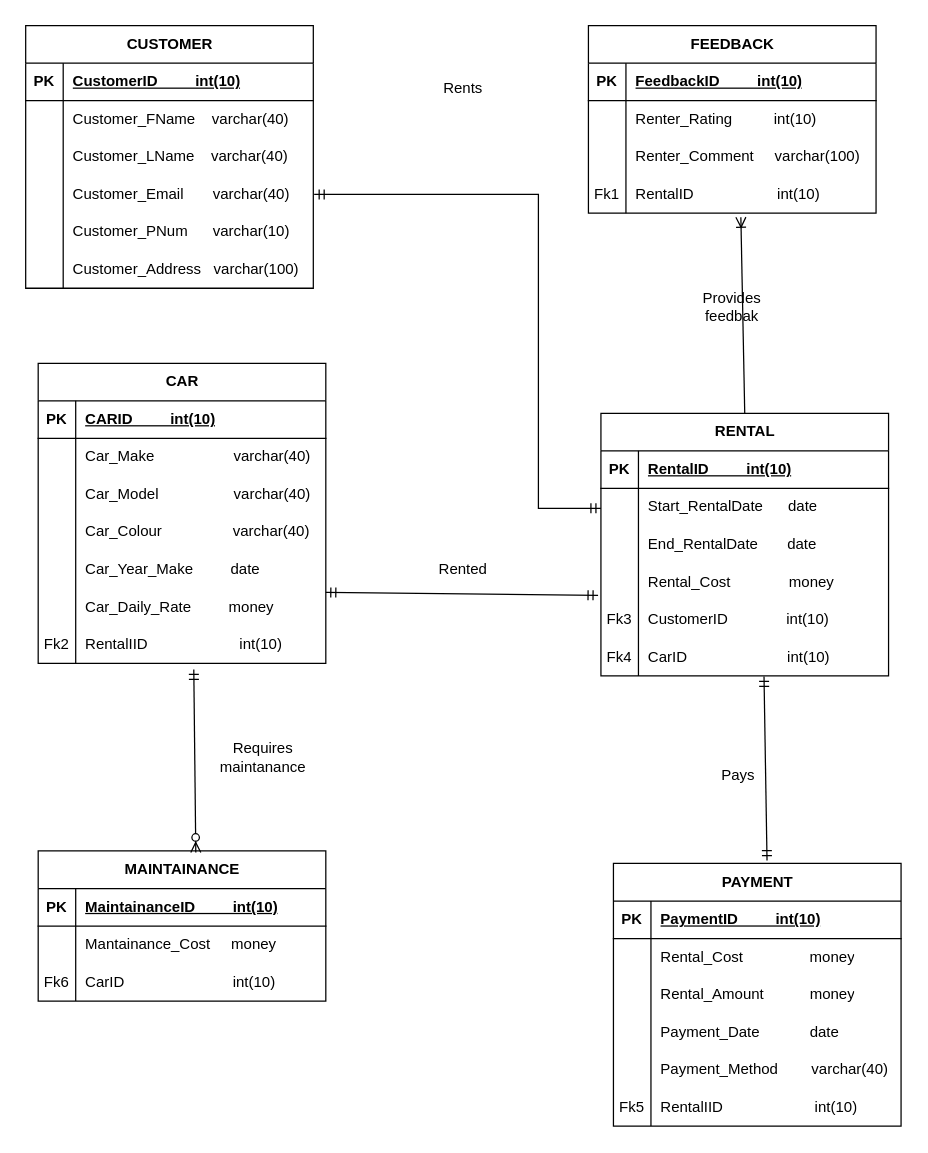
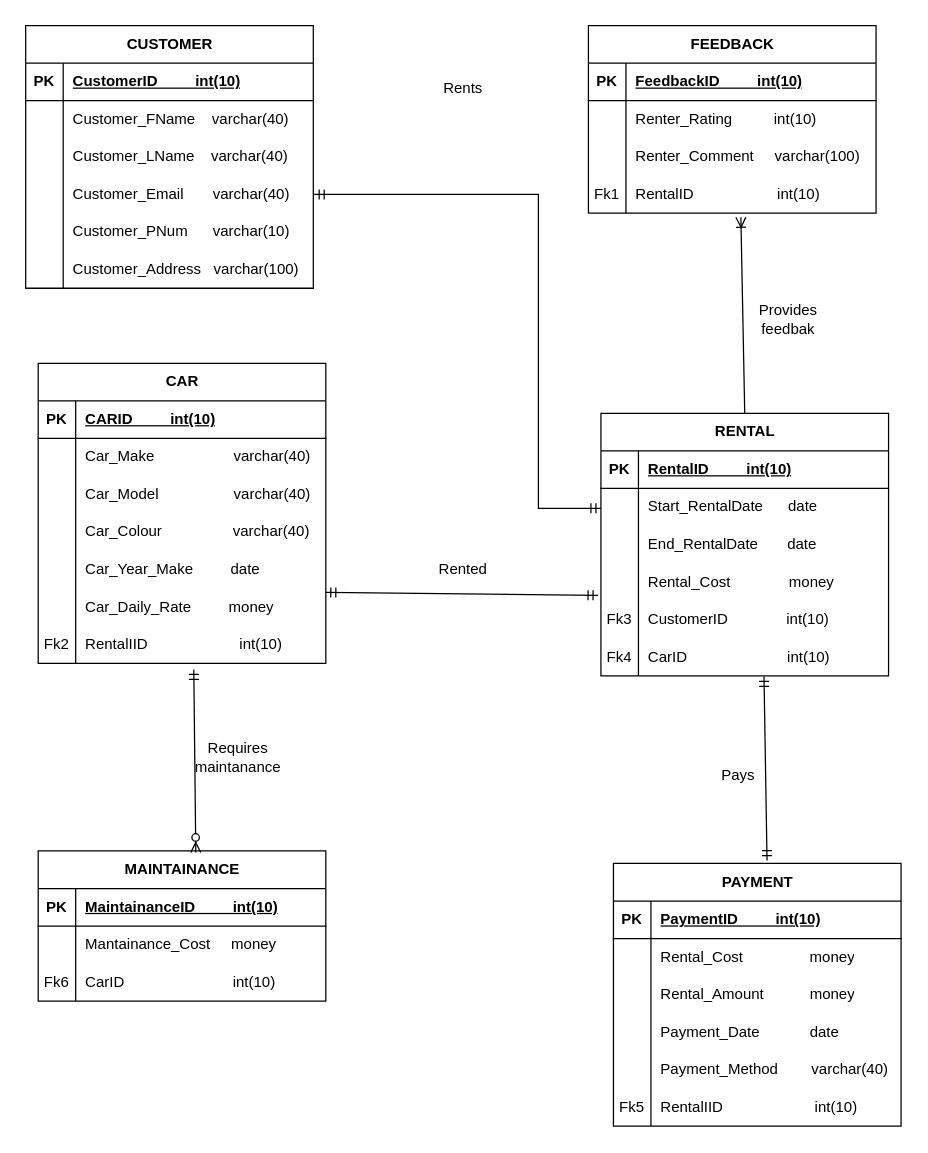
node "Provides feedbak": moved (732, 307) -> (788, 319)
node "Requires maintanance": moved (263, 757) -> (238, 757)
